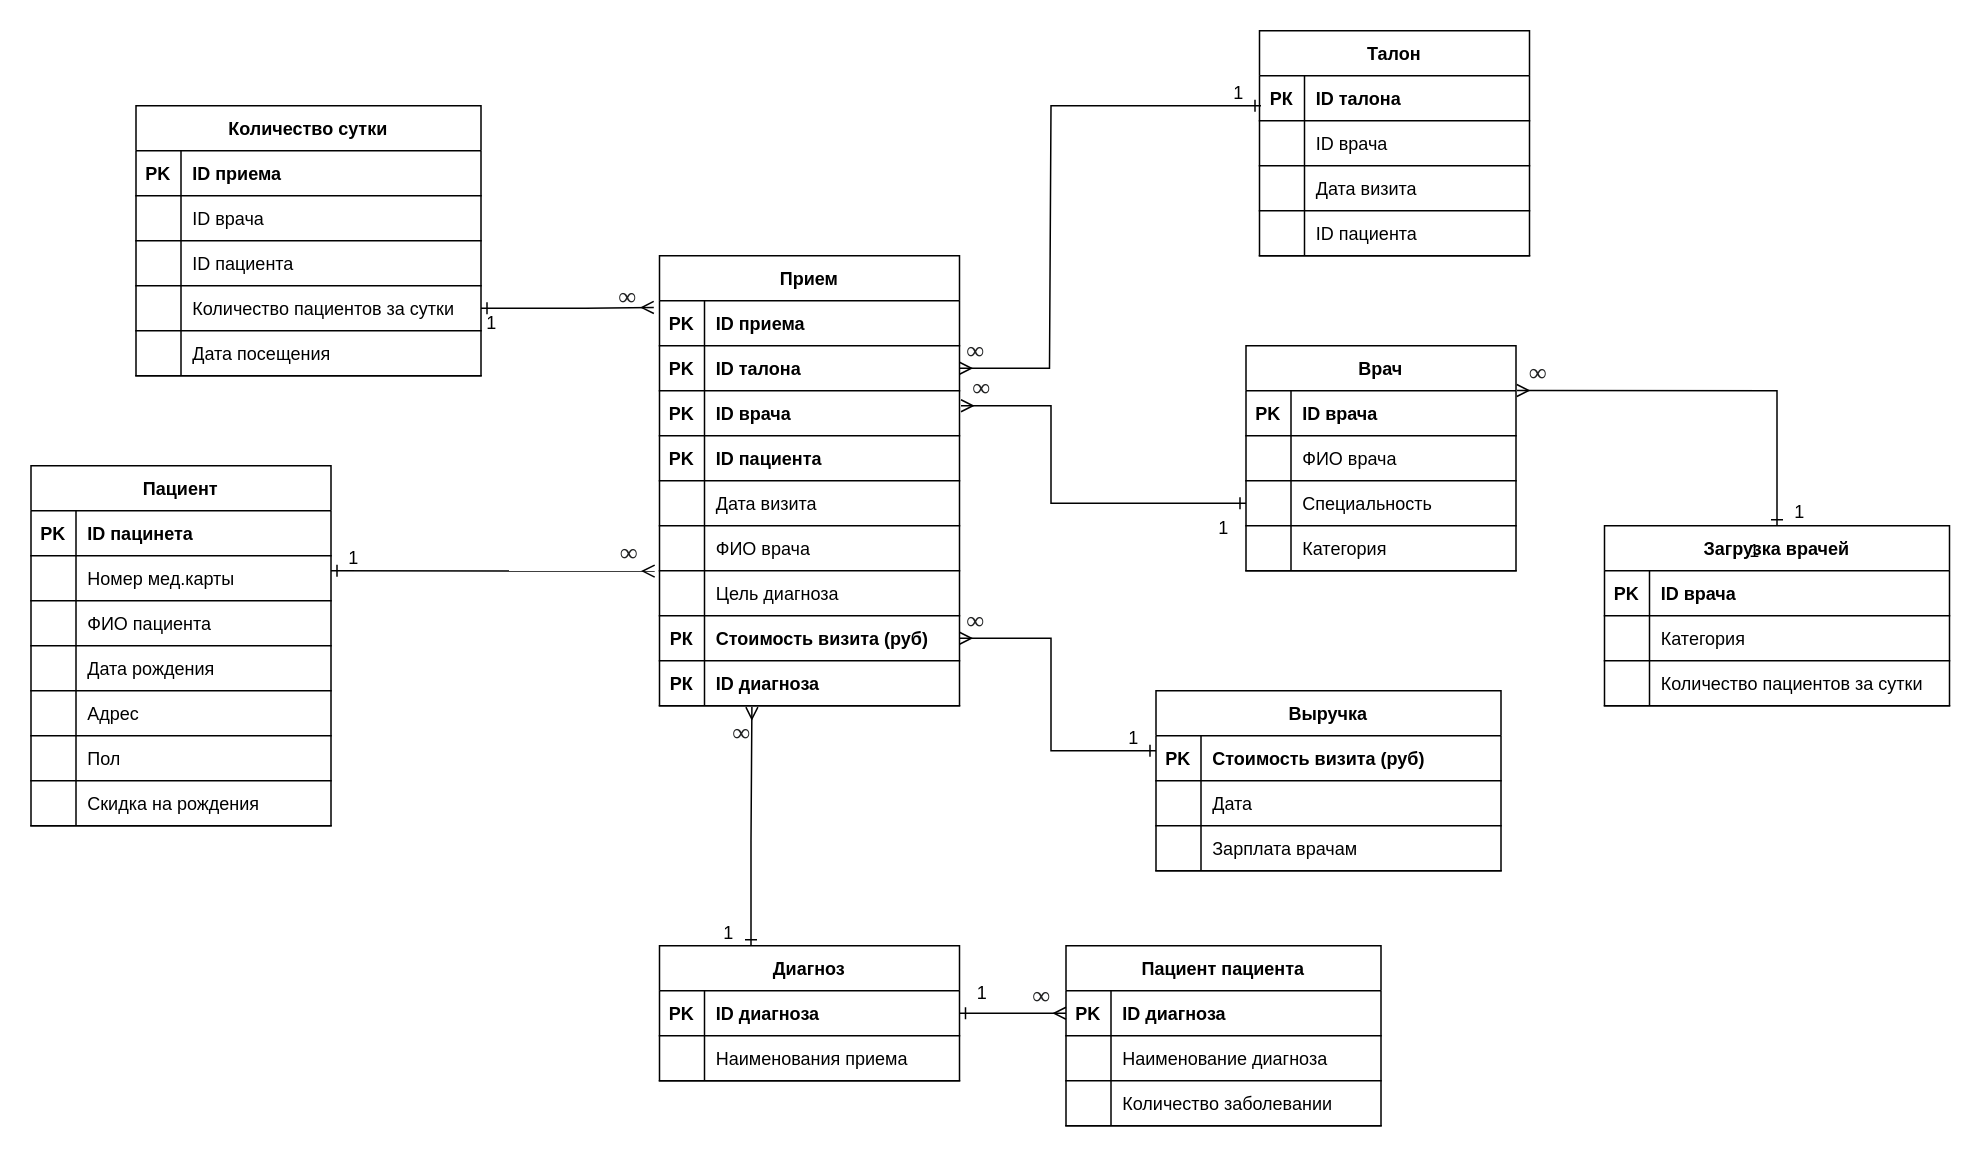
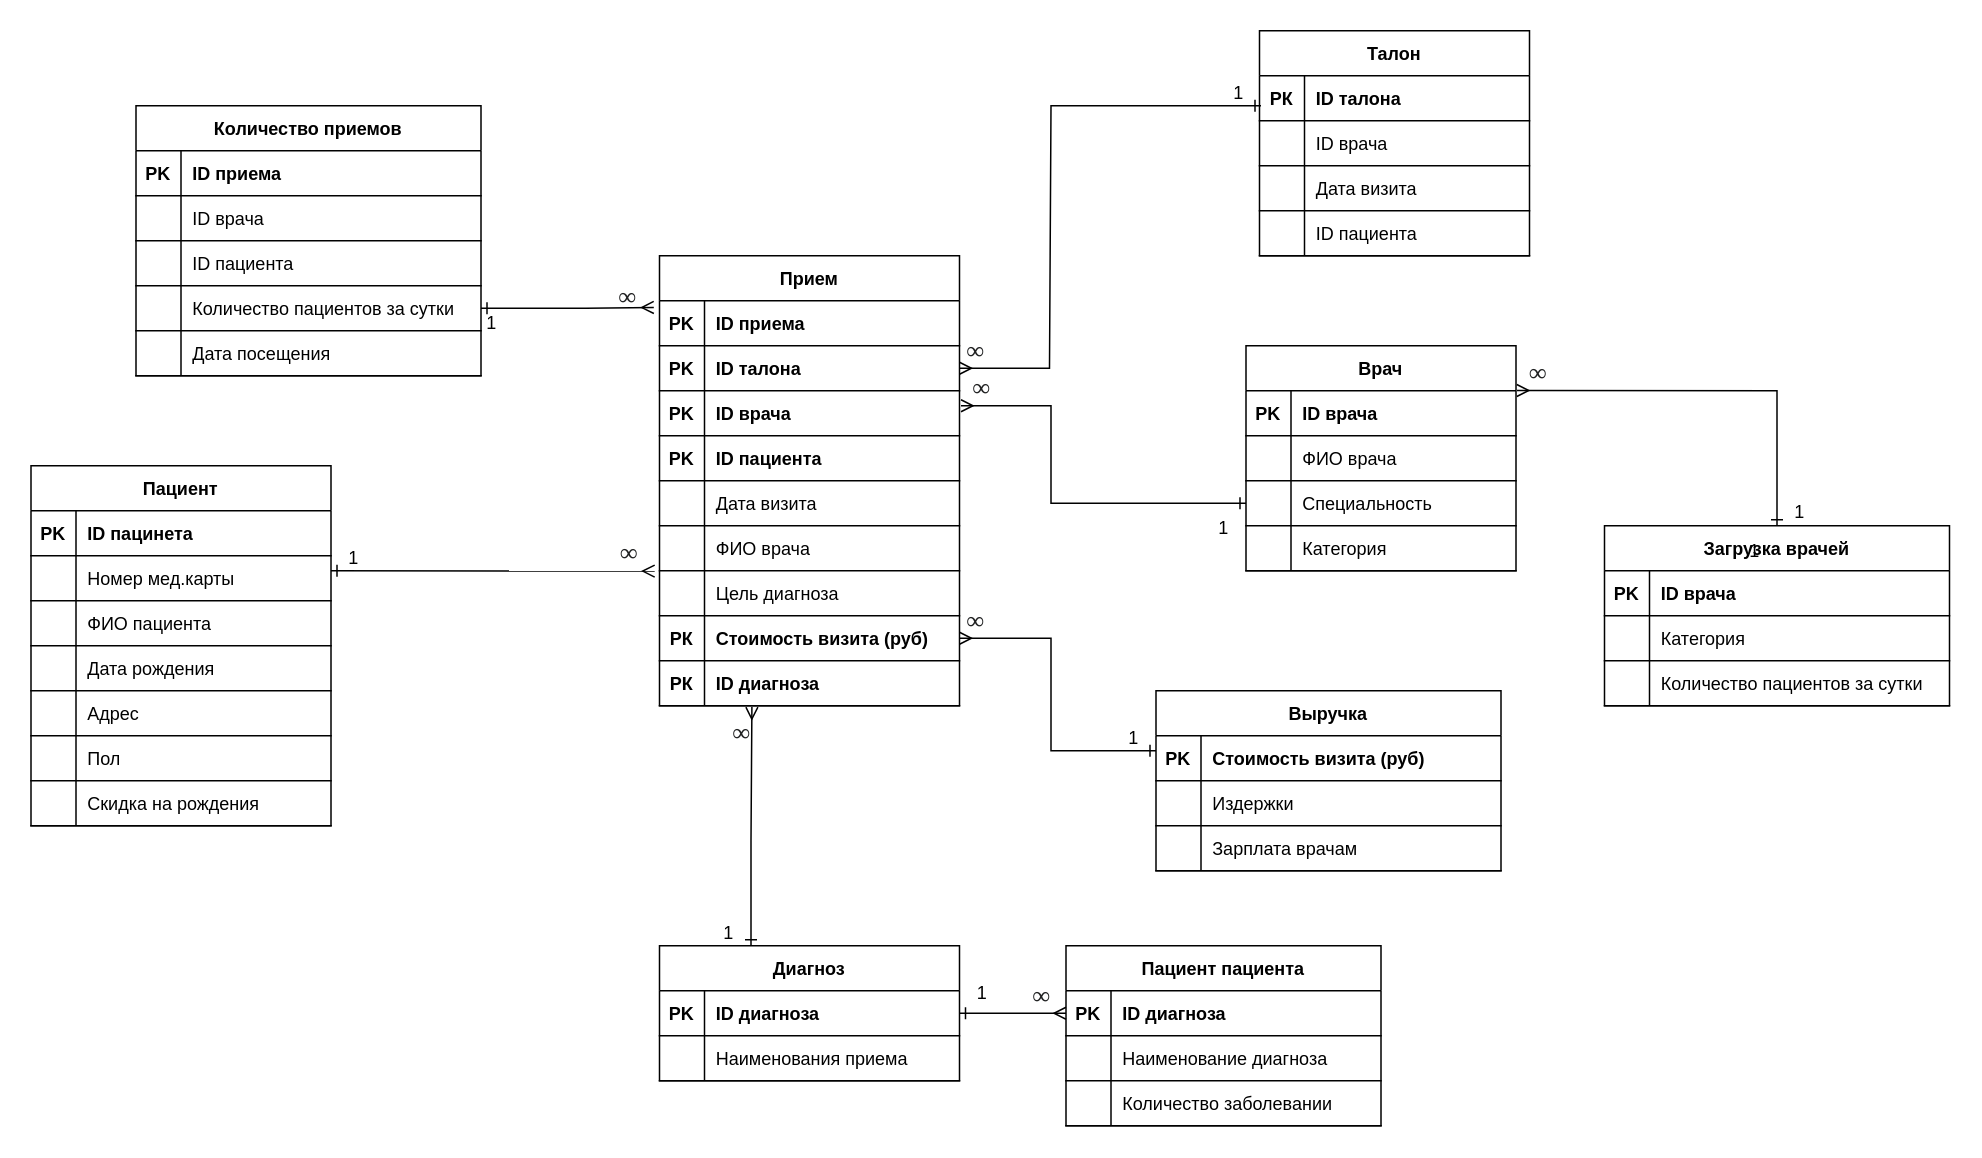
node "Количество сутки": label "Количество сутки" -> "Количество приемов"
node "Дата": label "Дата" -> "Издержки"
